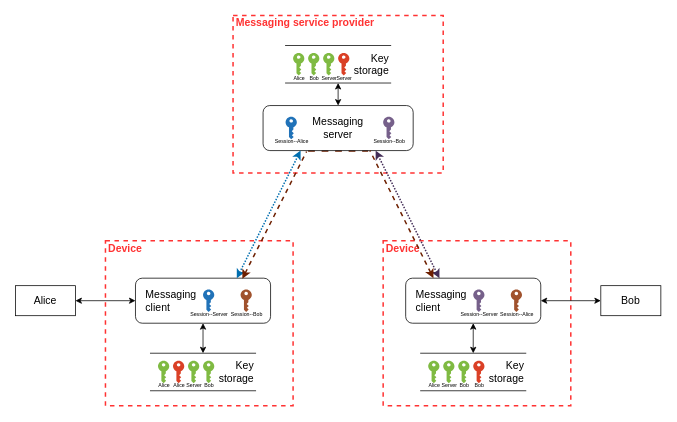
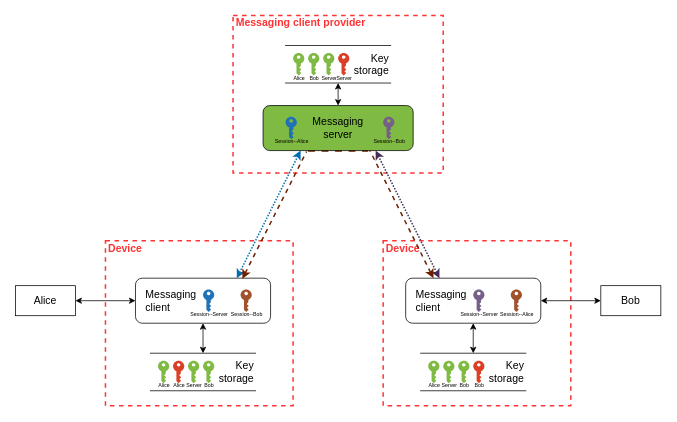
node "Messaging service provider": label "Messaging service provider" -> "Messaging client provider"
node "Messaging server": fillcolor #ffffff -> #7fba42
